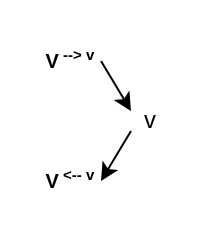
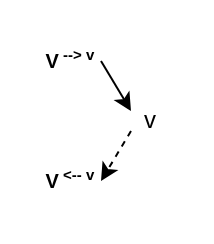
edge "v" -> "V <-- v": style solid -> dashed
